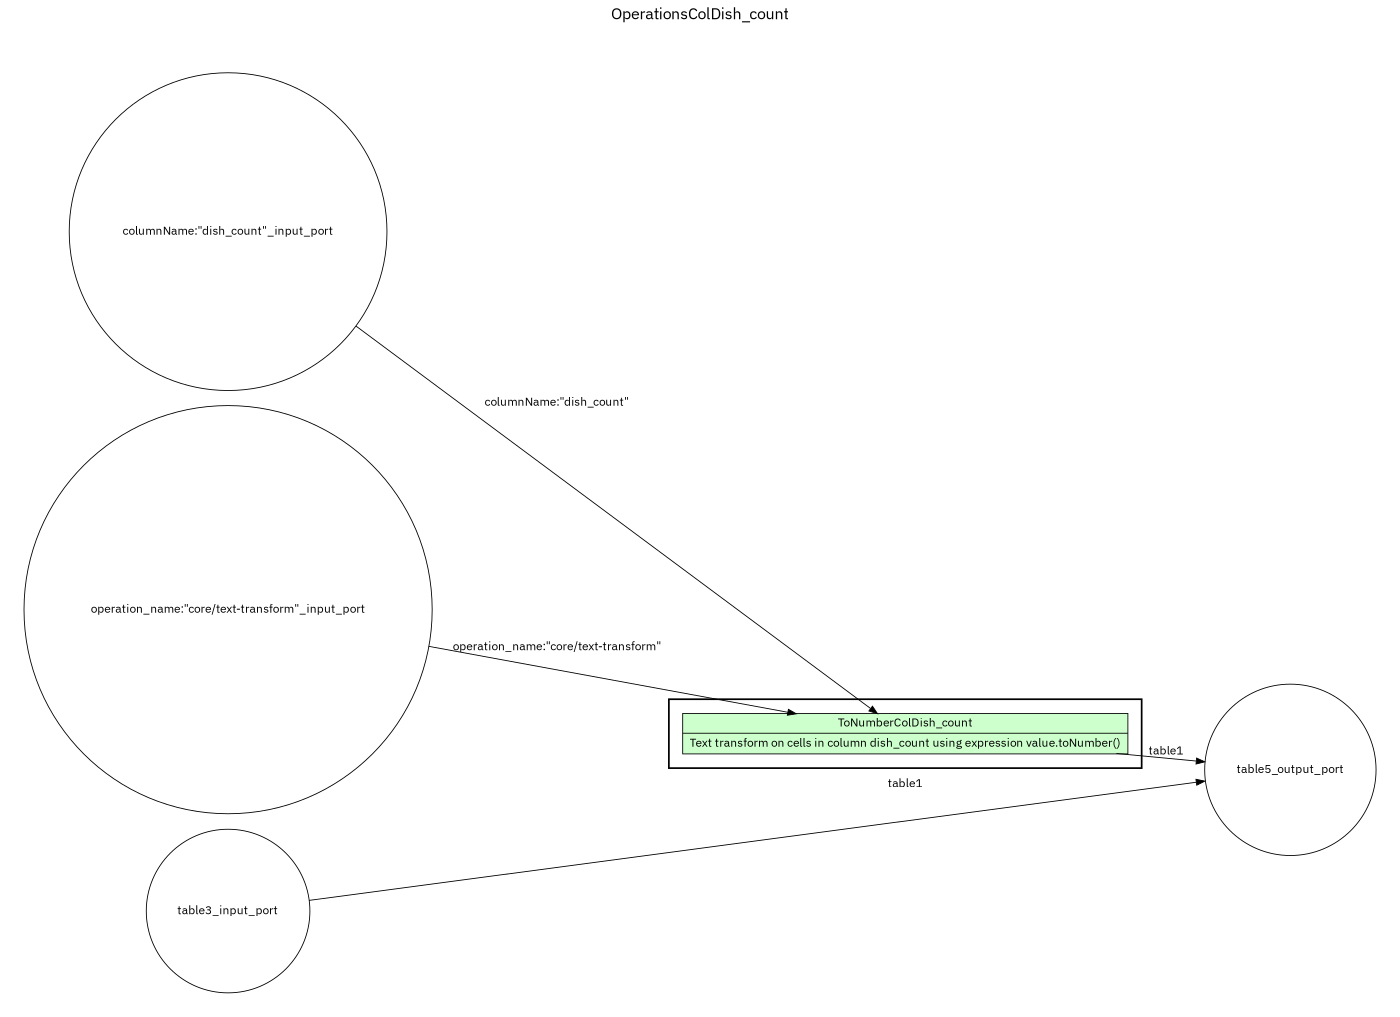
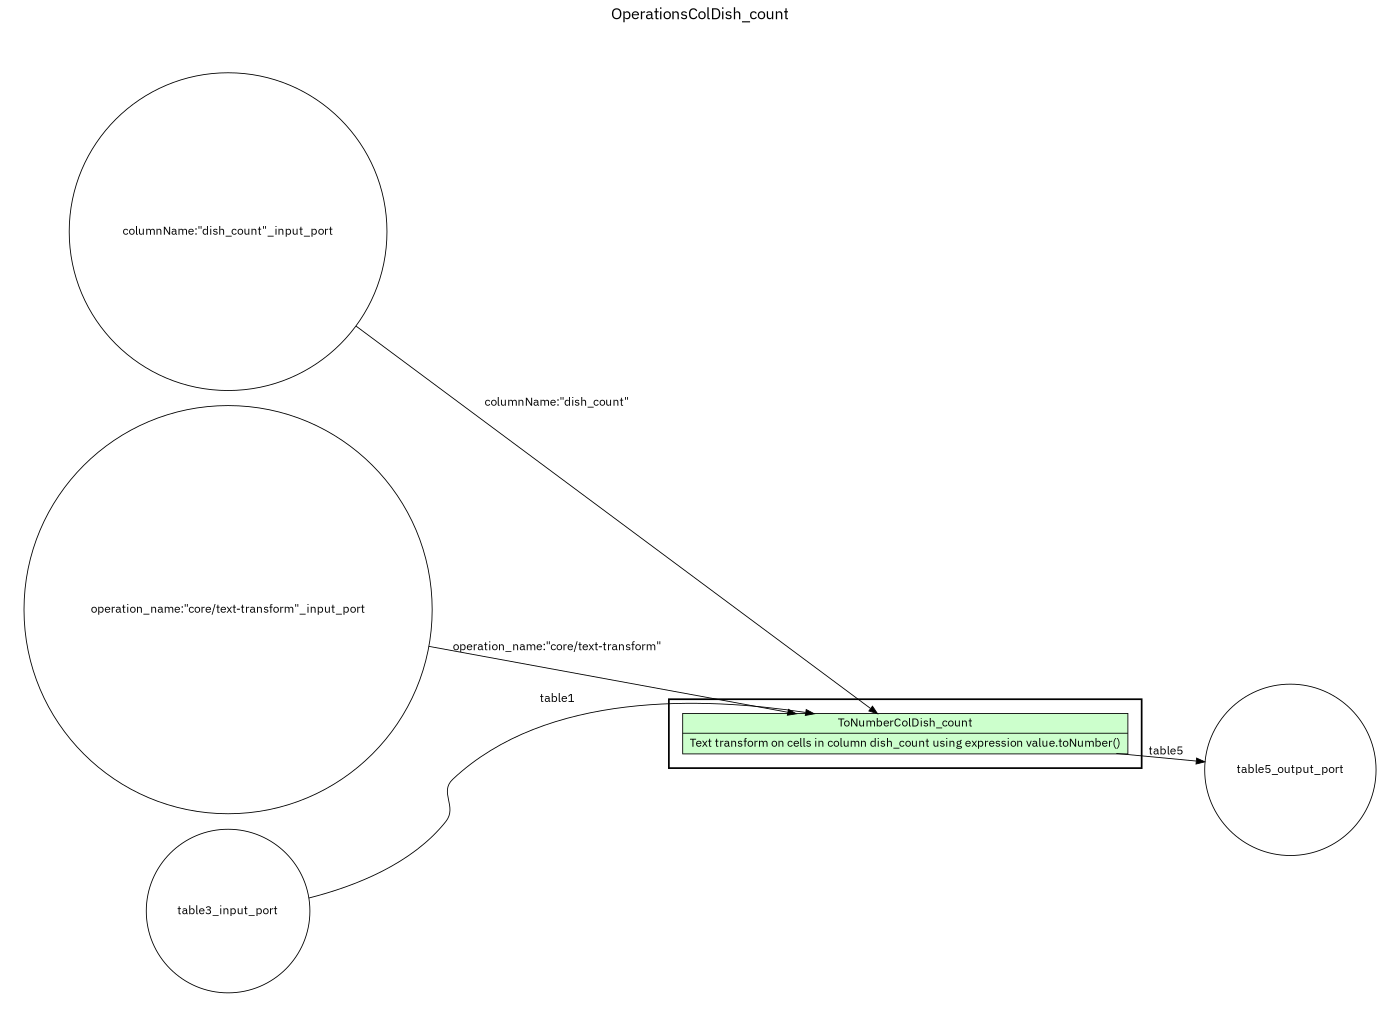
edge "ToNumberColDish_count" -> "table5_output_port": label "table1" -> "table5"
edge "table3_input_port" -> "table5_output_port": now "table3_input_port" -> "ToNumberColDish_count"
